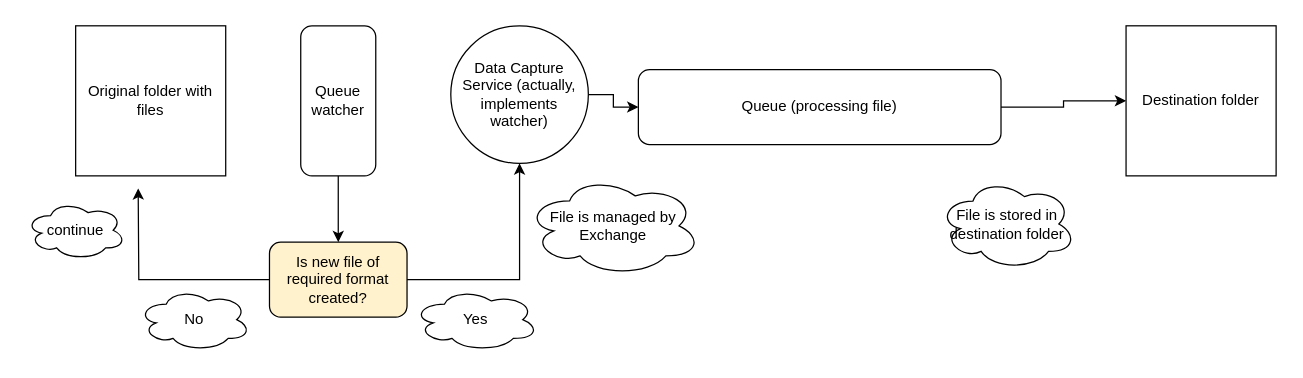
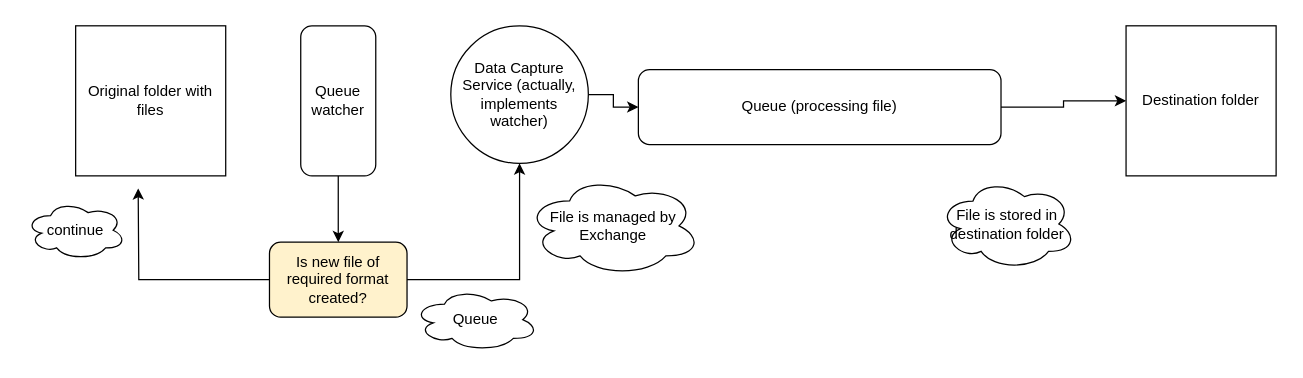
node "No": removed
node "Yes": label "Yes" -> "Queue"
